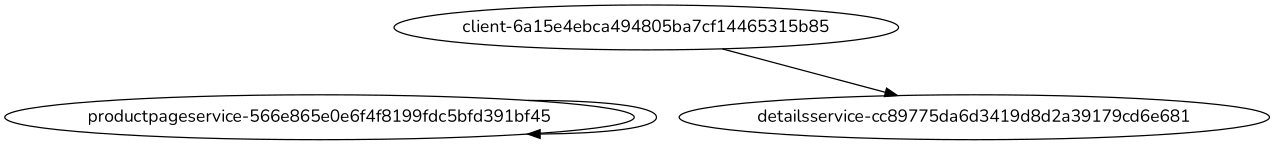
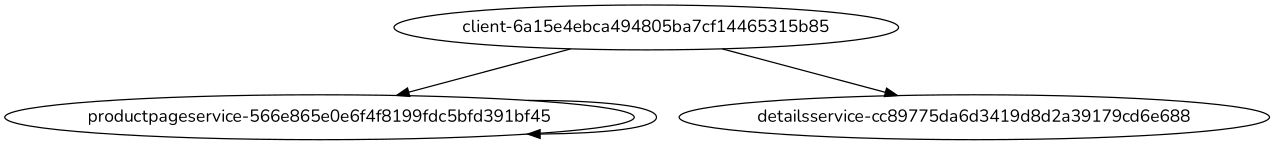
edge "client-6a15e4ebca494805ba7cf14465315b85" -> "productpageservice-566e865e0e6f4f8199fdc5bfd391bf45": added
node "detailsservice-cc89775da6d3419d8d2a39179cd6e681": label "detailsservice-cc89775da6d3419d8d2a39179cd6e681" -> "detailsservice-cc89775da6d3419d8d2a39179cd6e688"
